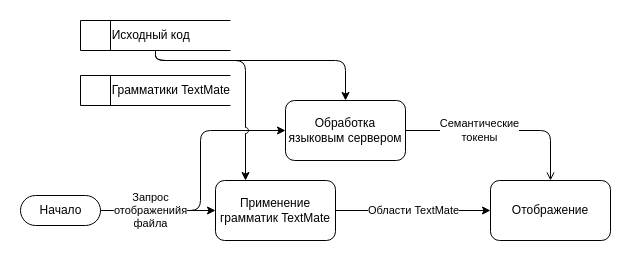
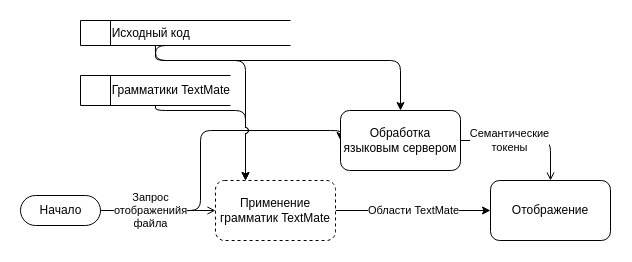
node "Исходный код": size 150x30 -> 210x25
edge "Грамматики TextMate" -> "Применение грамматик TextMate": added
node "Обработка языковым сервером": moved (346, 131) -> (401, 141)
edge "Начало" -> "Применение грамматик TextMate": arrowhead classic -> open
node "Применение грамматик TextMate": style solid -> dashed
